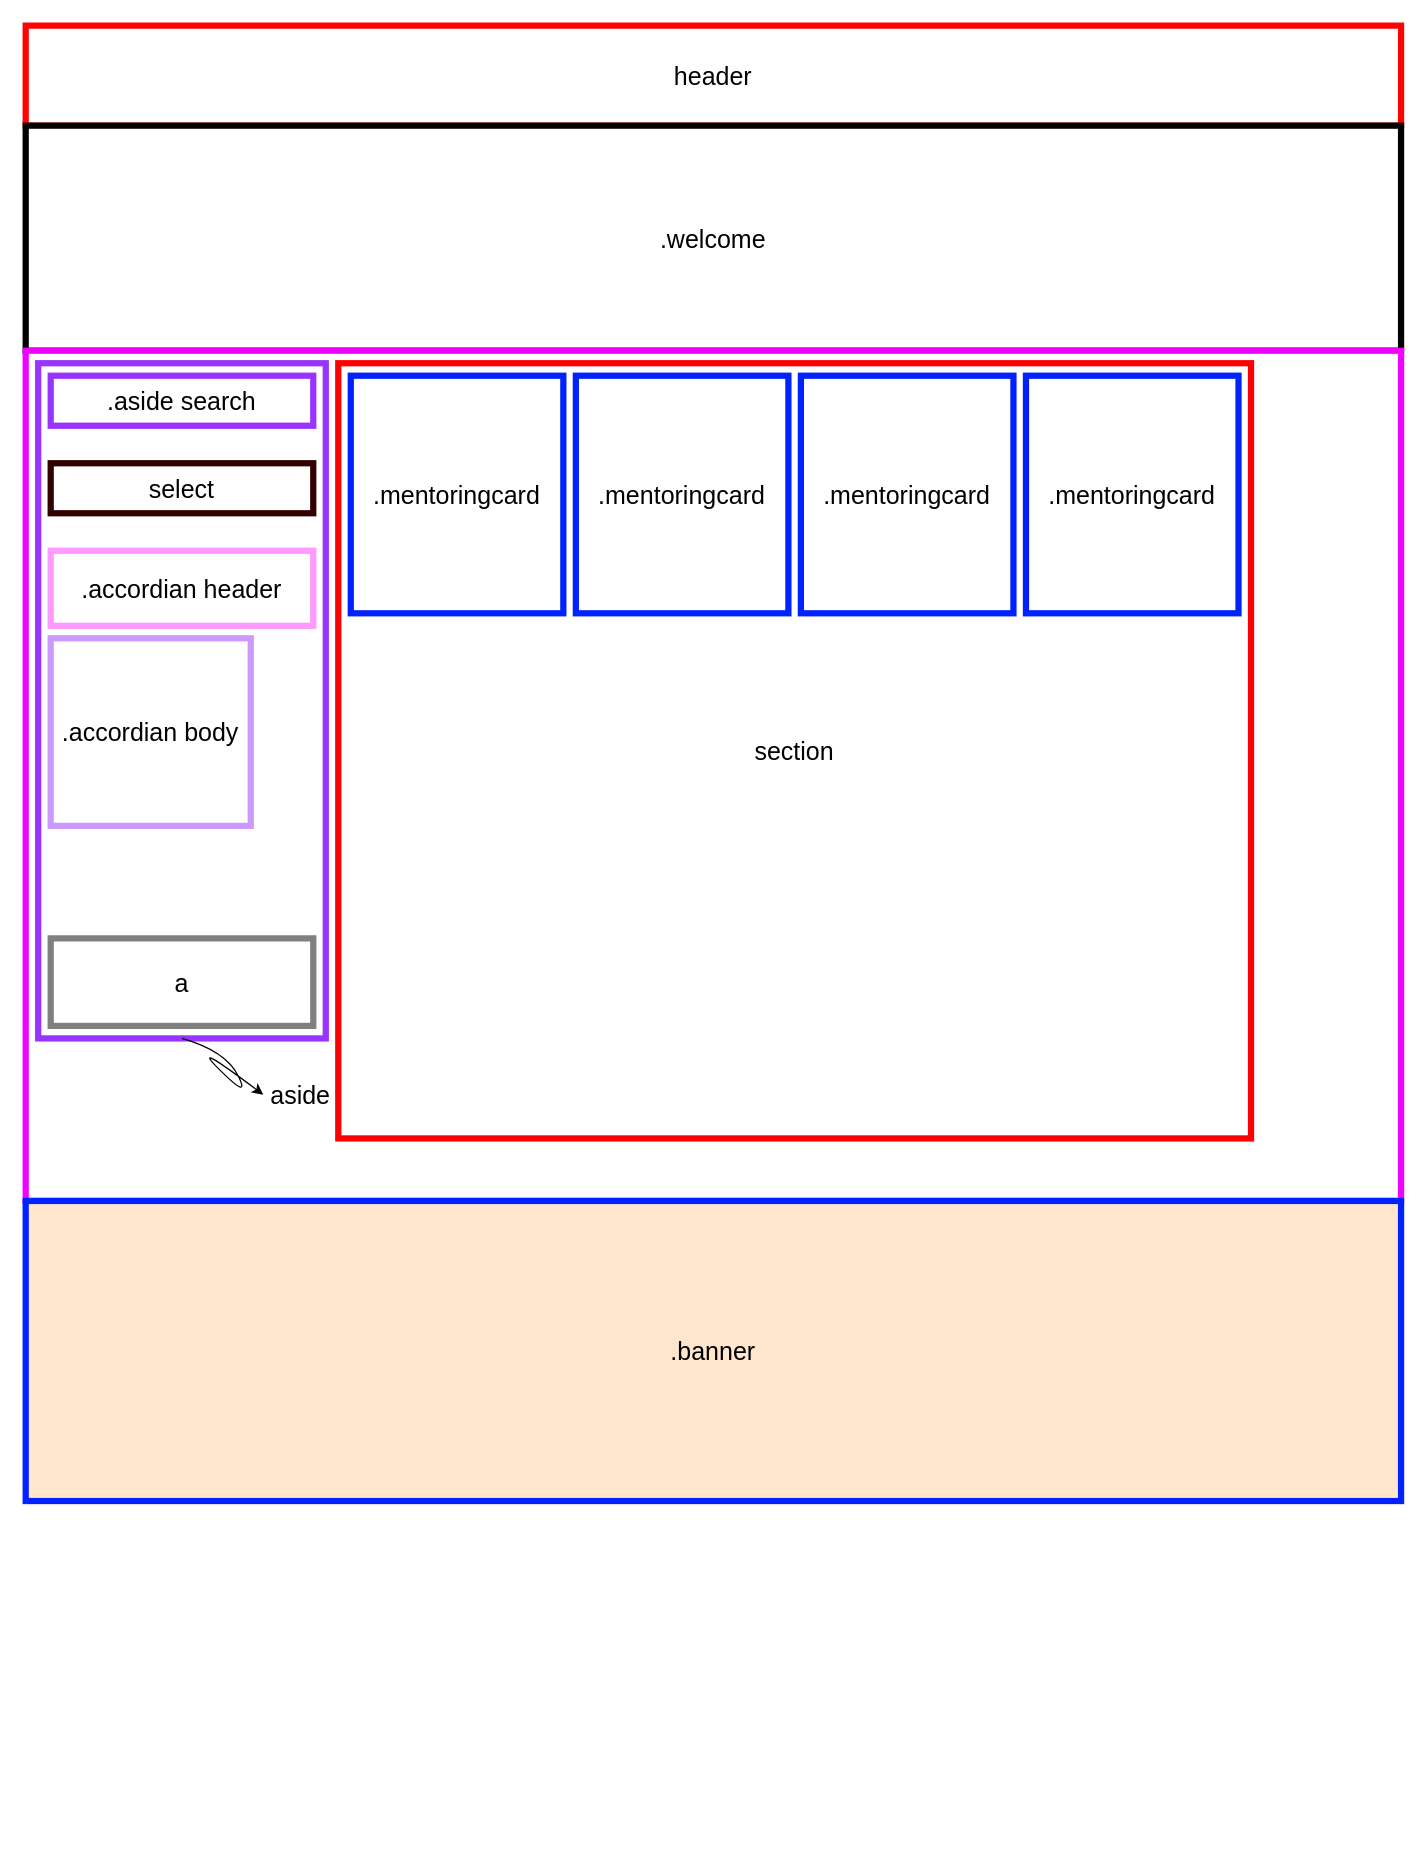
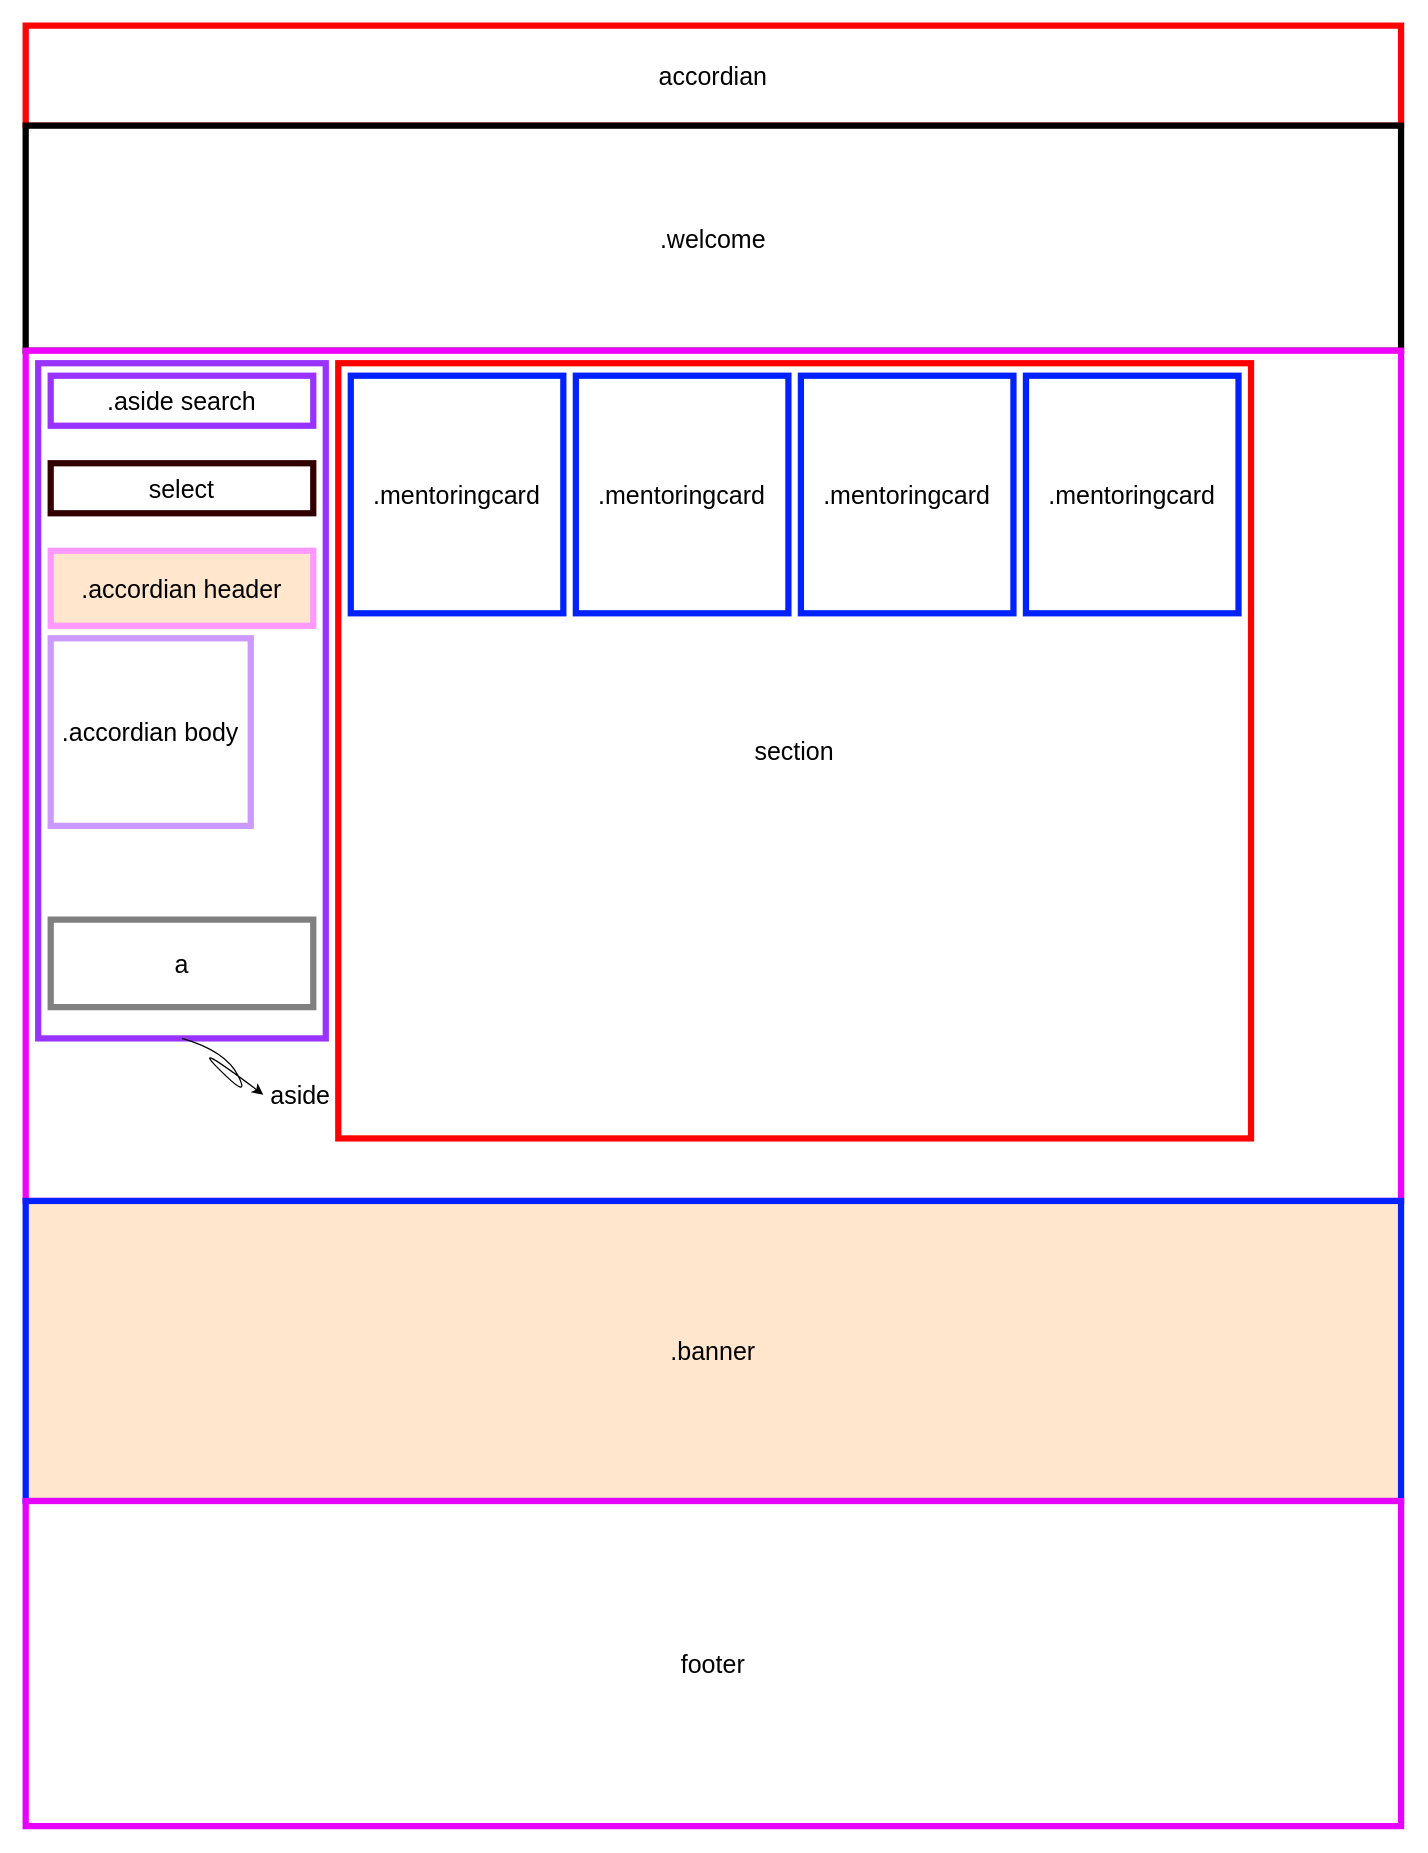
node "header": label "header" -> "accordian"
node ".accordian header": fillcolor #ffffff -> #ffe6cc
node "a": moved (182, 982) -> (182, 963)
node "footer": added
